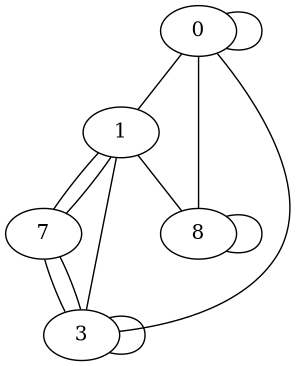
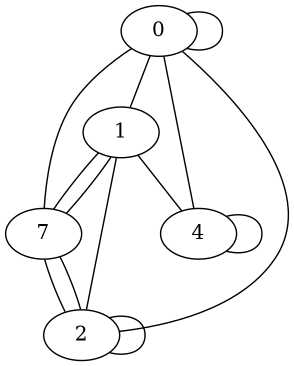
edge "0" -- "7": added
node "8": label "8" -> "4"
node "3": label "3" -> "2"
